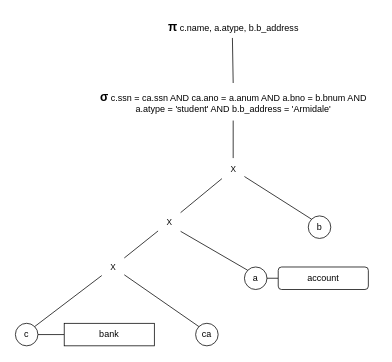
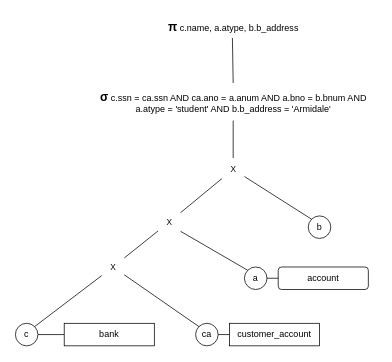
edge "ca" -- "customer_account": added
node "customer_account": added
